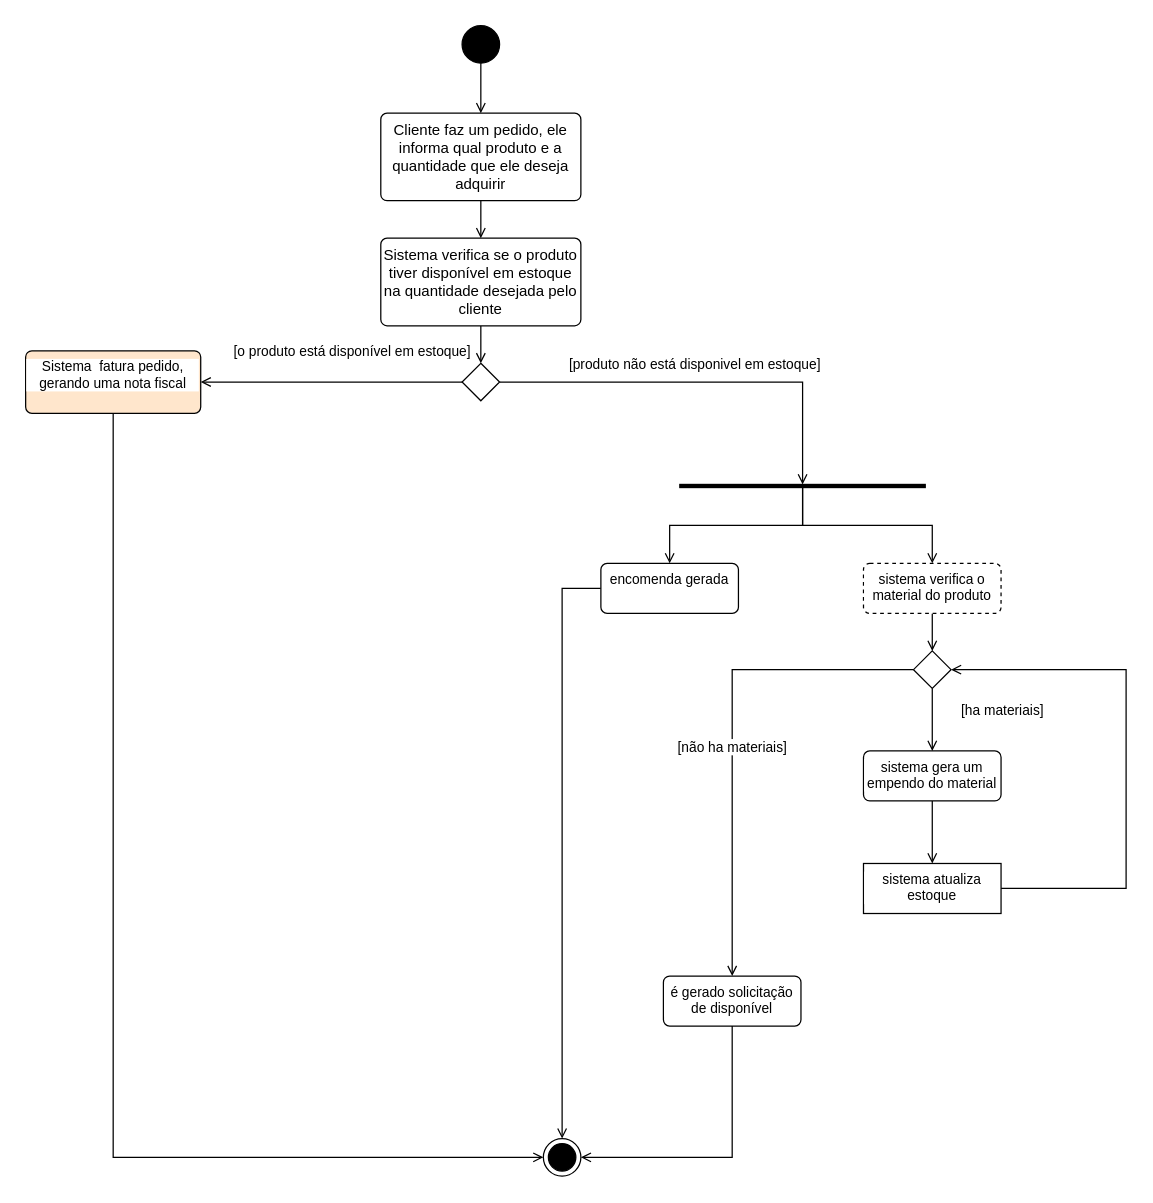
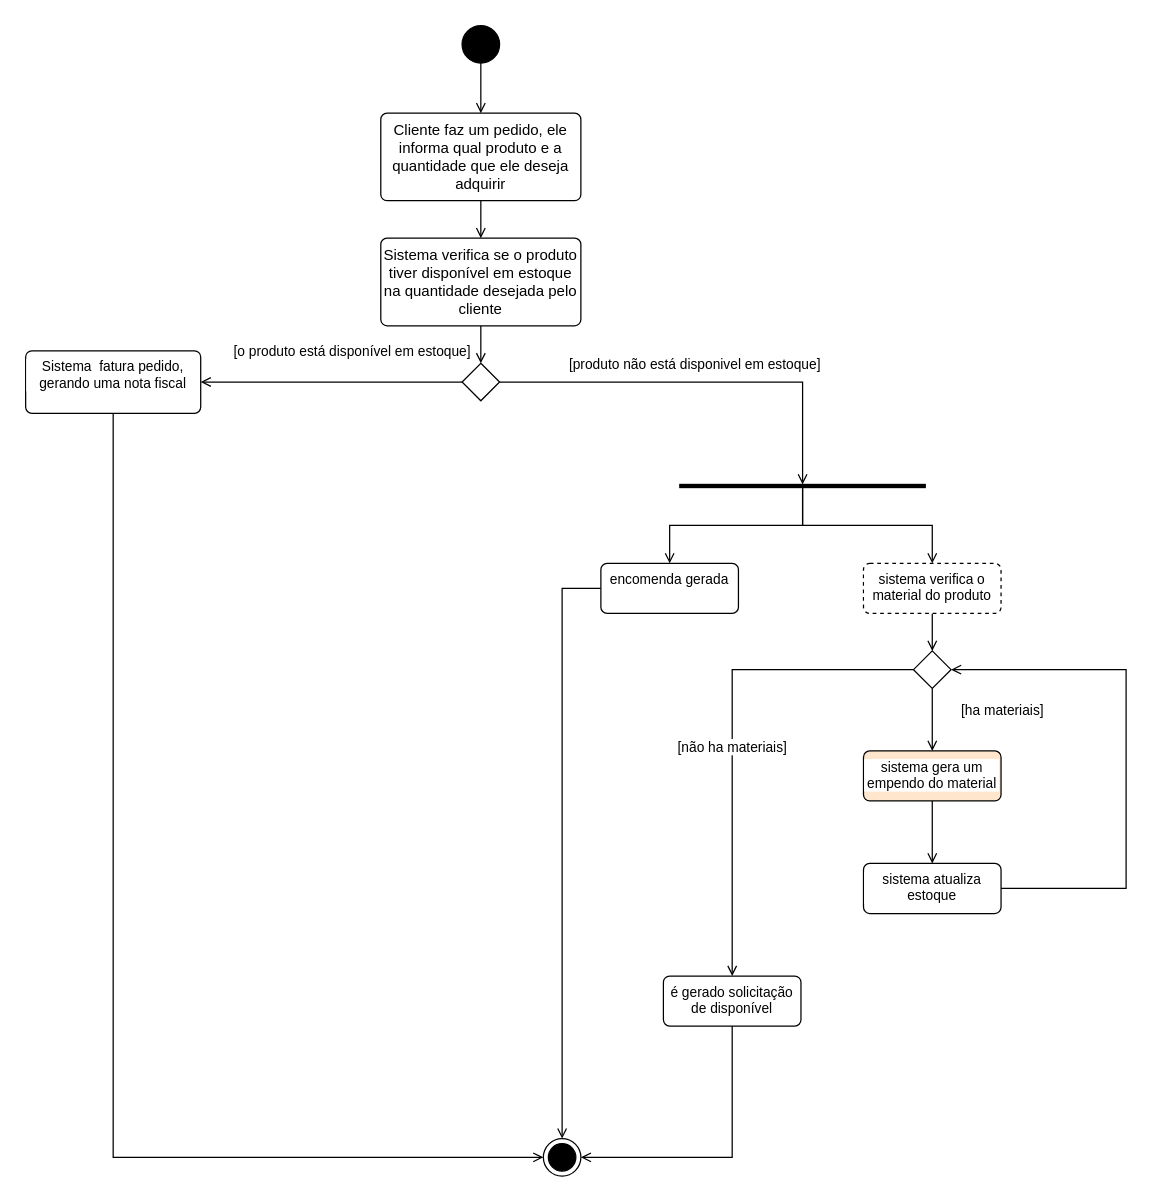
node "Sistema fatura pedido, gerando uma nota fiscal": fillcolor #ffe6cc -> #ffffff
node "sistema gera um empendo do material": fillcolor #ffffff -> #ffe6cc
node "sistema atualiza estoque": shape rectangle -> rounded rectangle
